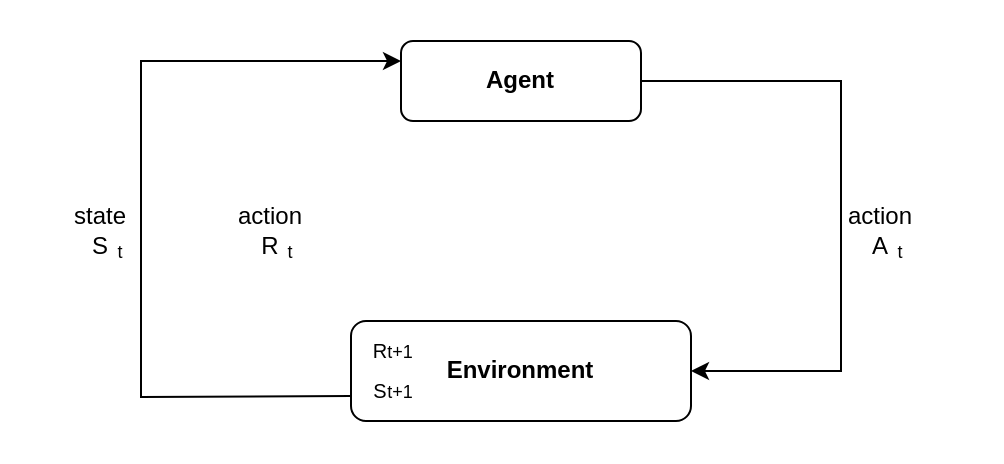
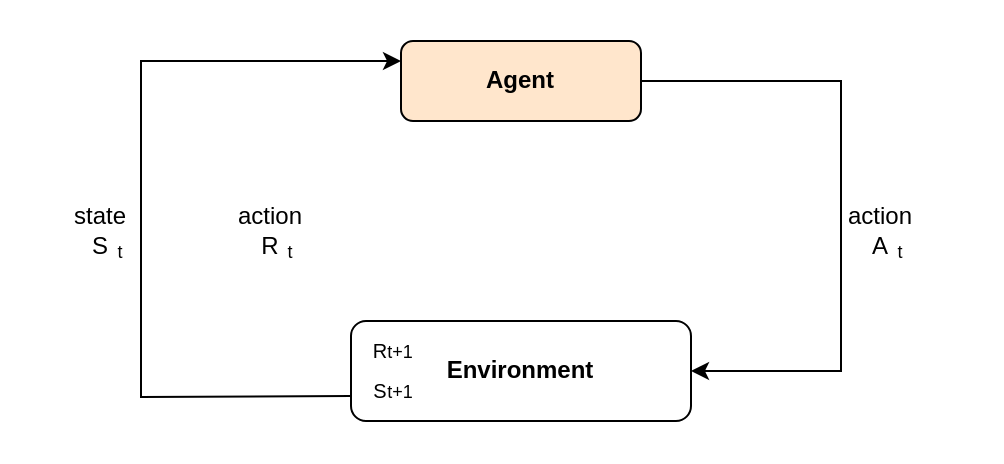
node "Agent": fillcolor #ffffff -> #ffe6cc
